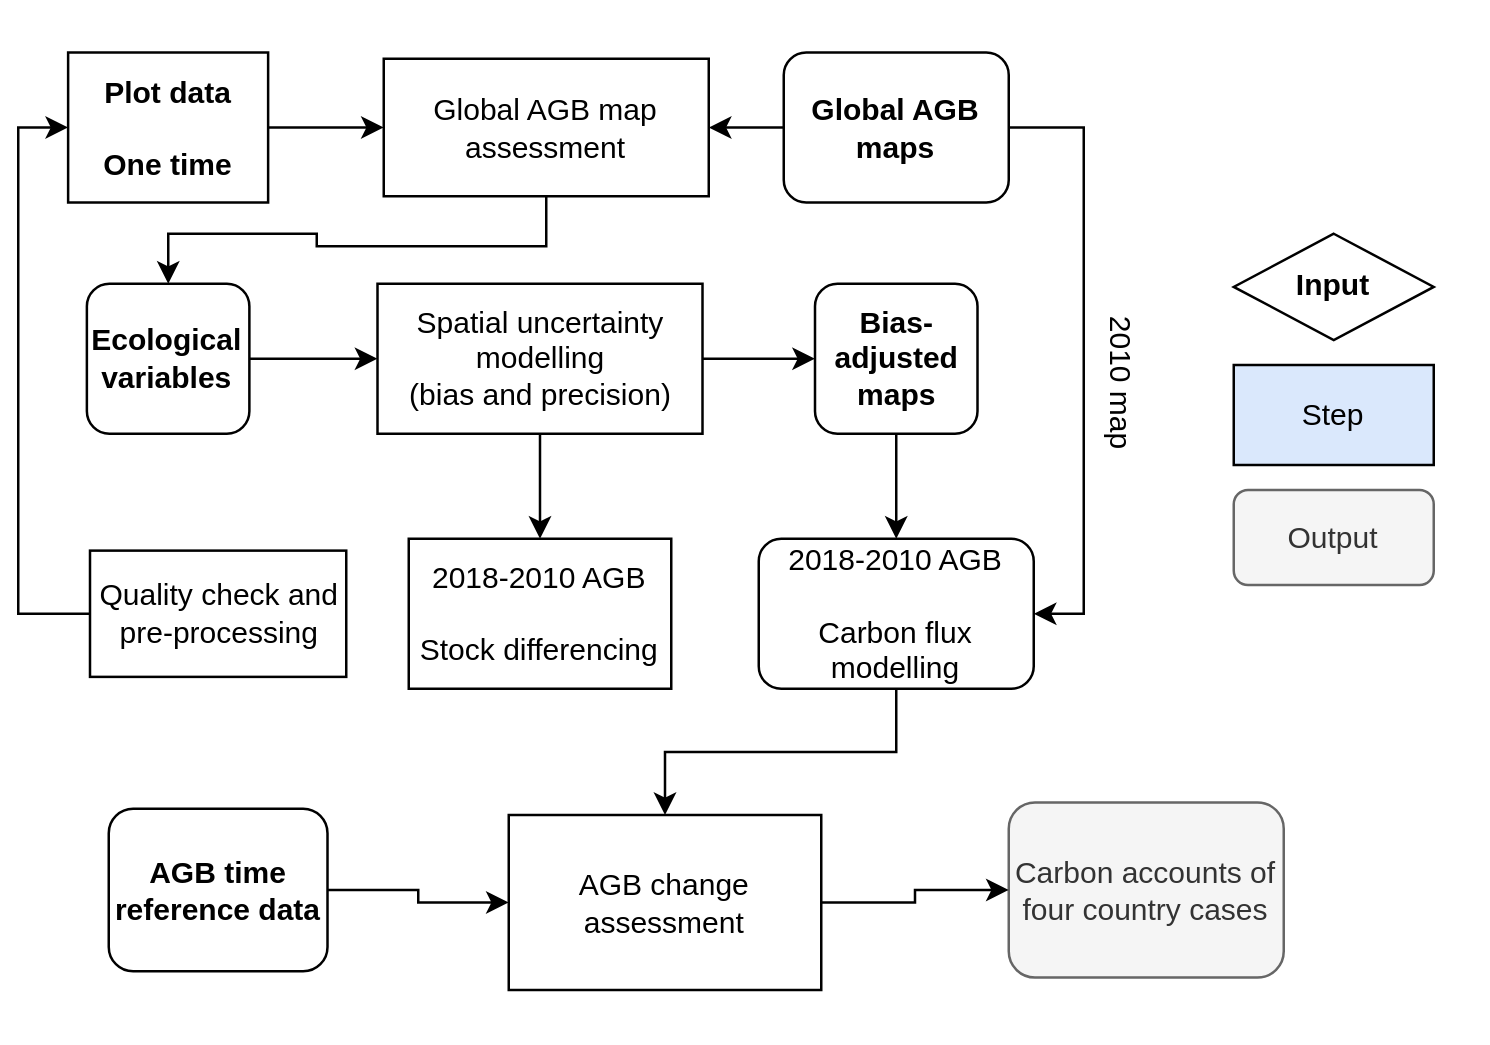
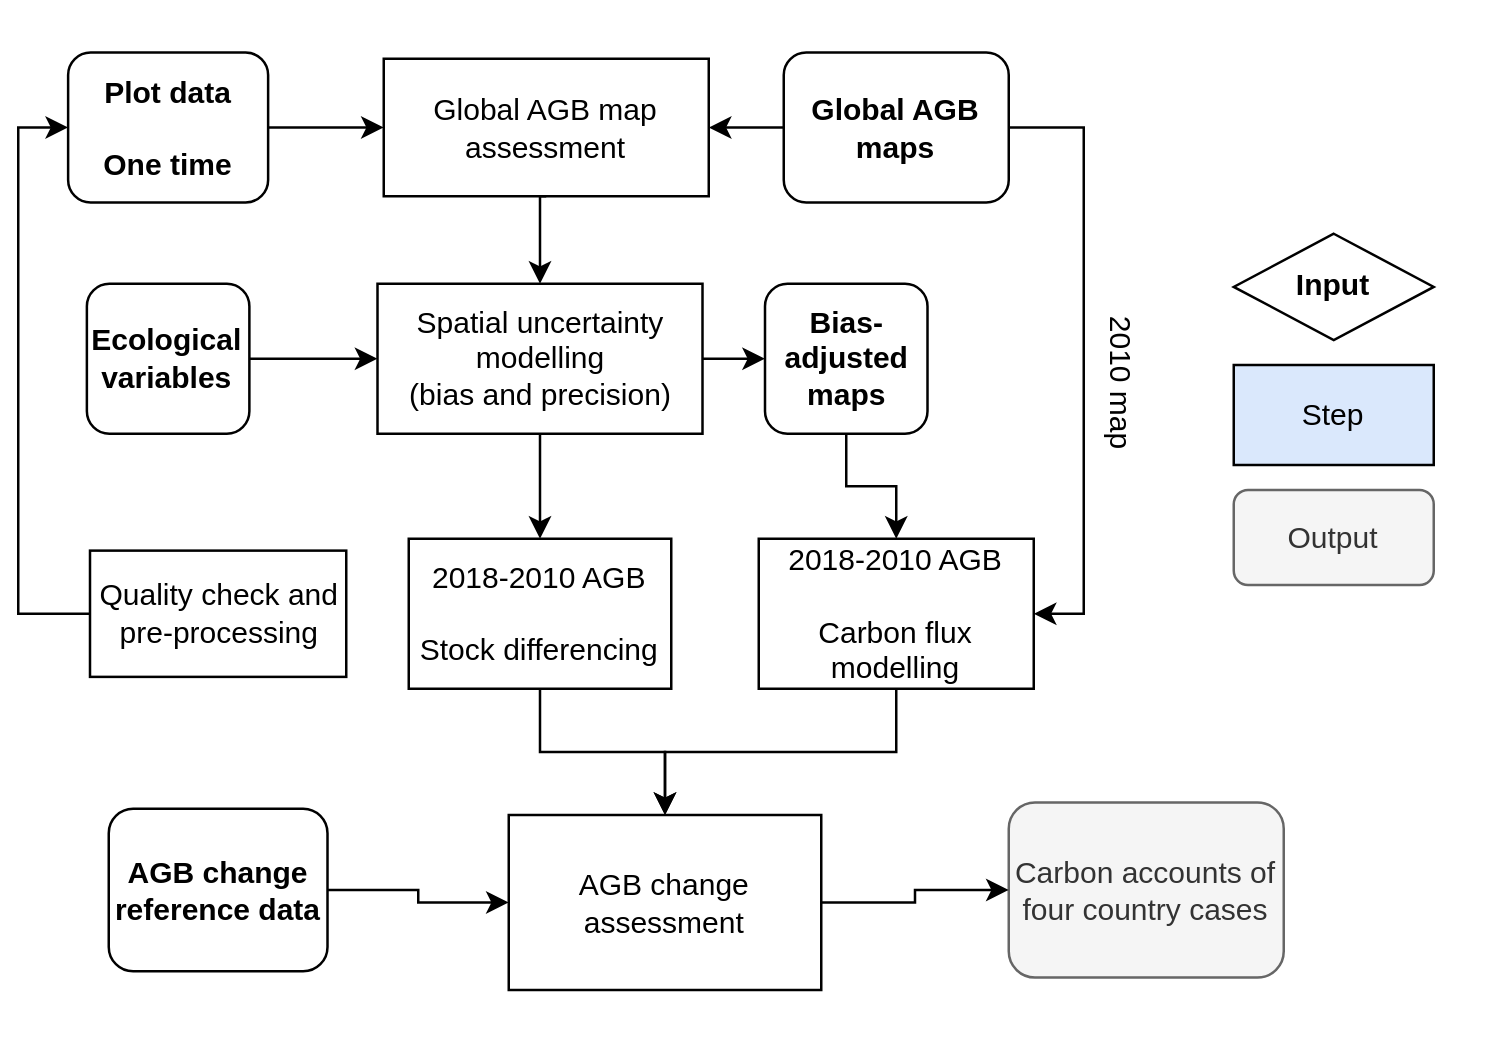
node "Plot data One time": shape rectangle -> rounded rectangle
edge "Global AGB map assessment" -> "Ecological variables": now "Global AGB map assessment" -> "Spatial uncertainty modelling (bias and precision)"
node "Bias-adjusted maps": moved (896, 359) -> (846, 359)
node "2018-2010 AGB Carbon flux modelling": shape rounded rectangle -> rectangle
edge "2018-2010 AGB Stock differencing" -> "AGB change assessment": added
node "AGB time reference data": label "AGB time reference data" -> "AGB change reference data"
